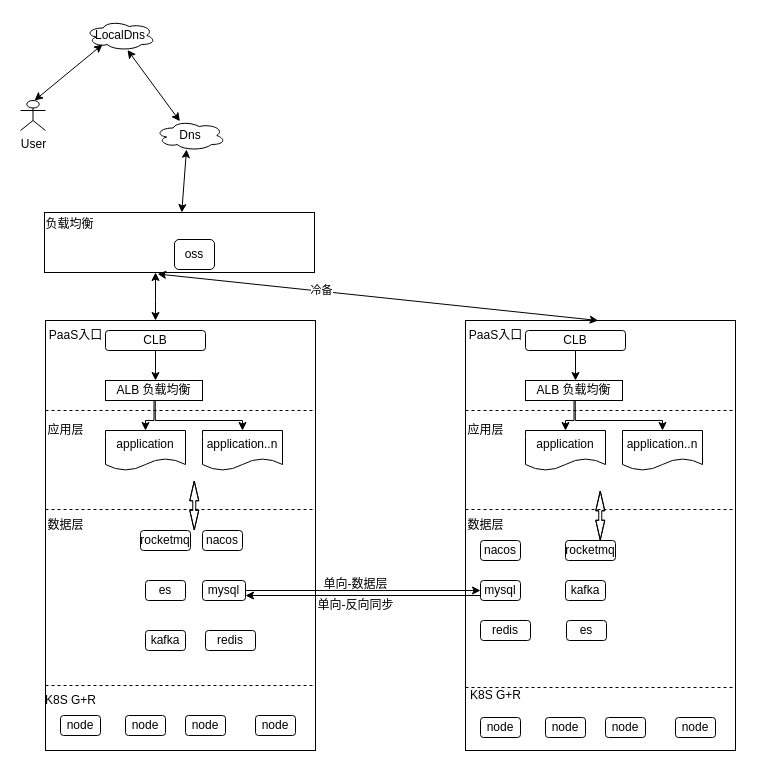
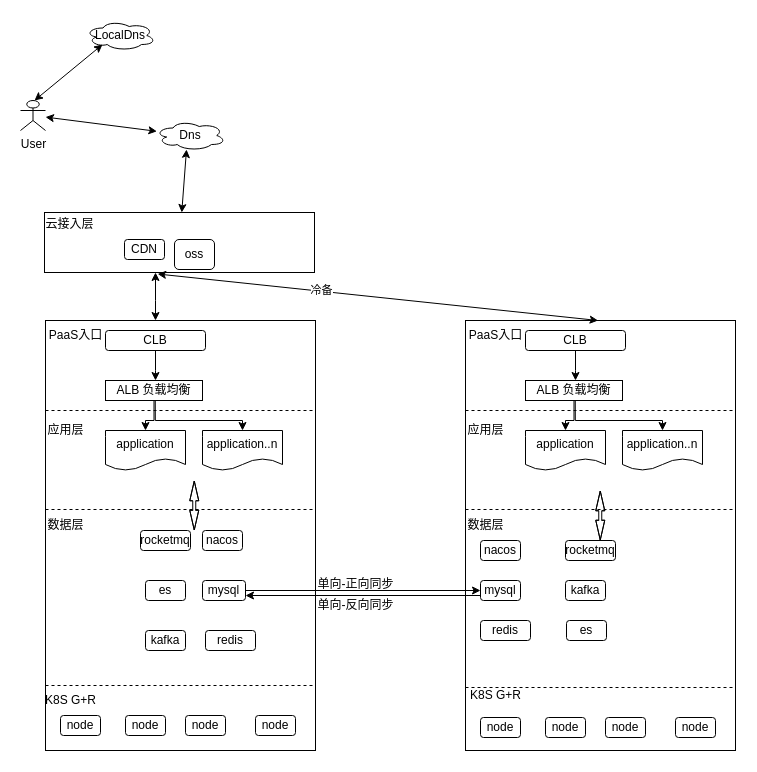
edge "LocalDns" -- "Dns": now "User" -- "Dns"
node "负载均衡": label "负载均衡" -> "云接入层"
node "CDN": added
node "单向-数据层": label "单向-数据层" -> "单向-正向同步"
